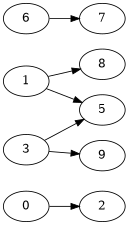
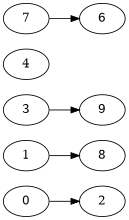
edge "6" -> "7": reversed
node "4": added
node "5": removed
